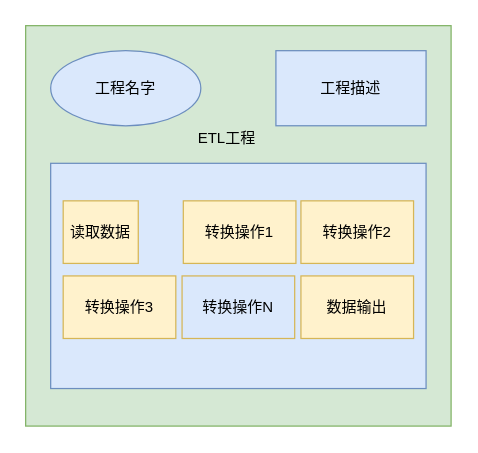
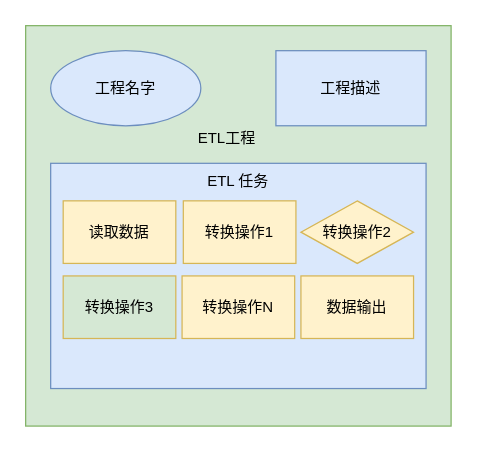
node "ETL 任务": added
node "读取数据": size 75x63 -> 113x63
node "转换操作2": shape rectangle -> diamond
node "转换操作3": fillcolor #fff2cc -> #d5e8d4
node "转换操作N": fillcolor #dae8fc -> #fff2cc
